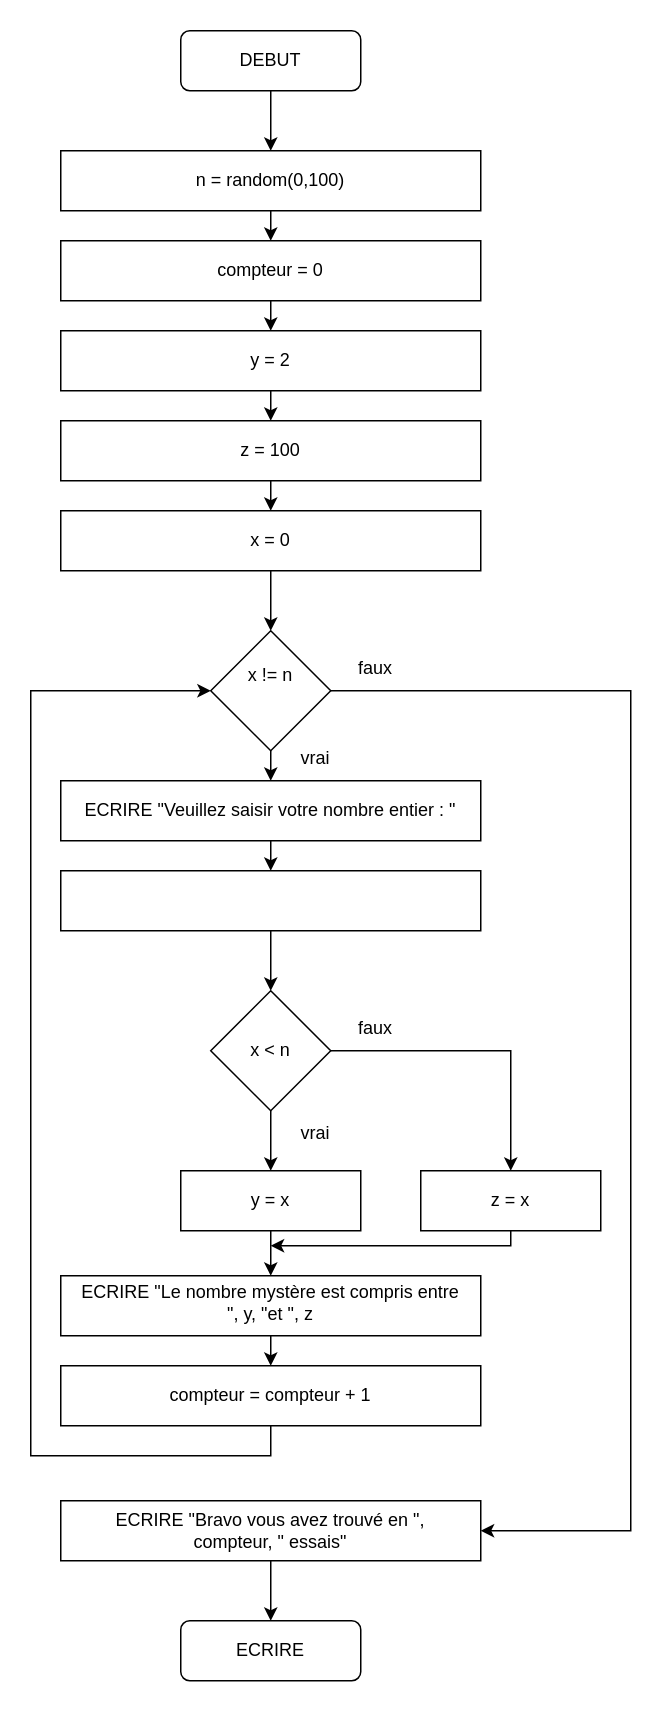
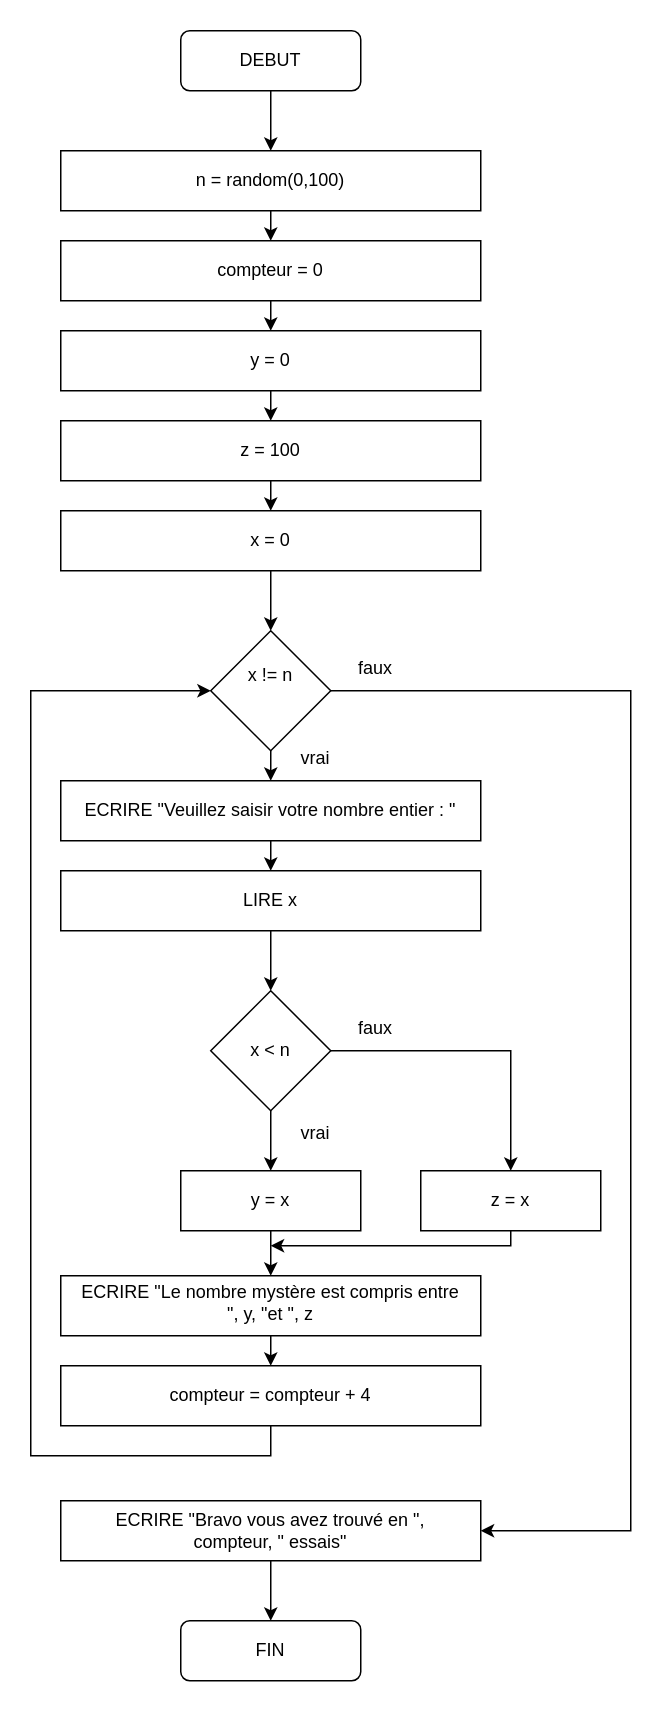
node "y = 2": label "y = 2" -> "y = 0"
node "LIRE x": added
node "compteur = compteur + 1": label "compteur = compteur + 1" -> "compteur = compteur + 4"
node "ECRIRE": label "ECRIRE" -> "FIN"
